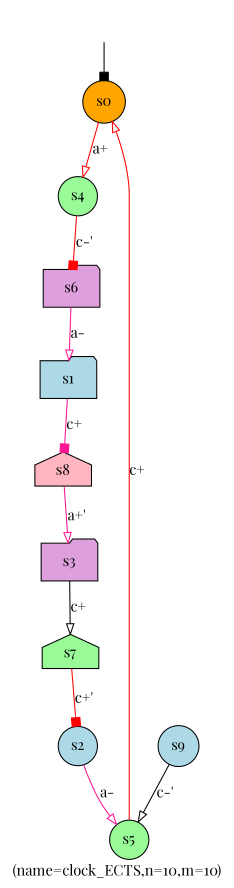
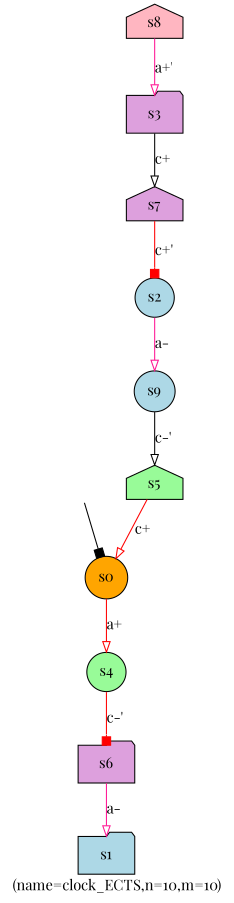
edge "s1" -> "s8": removed, label "c+"
node "s7": fillcolor palegreen -> plum
edge "s2" -> "s5": now "s2" -> "s9"
node "s5": shape circle -> house
